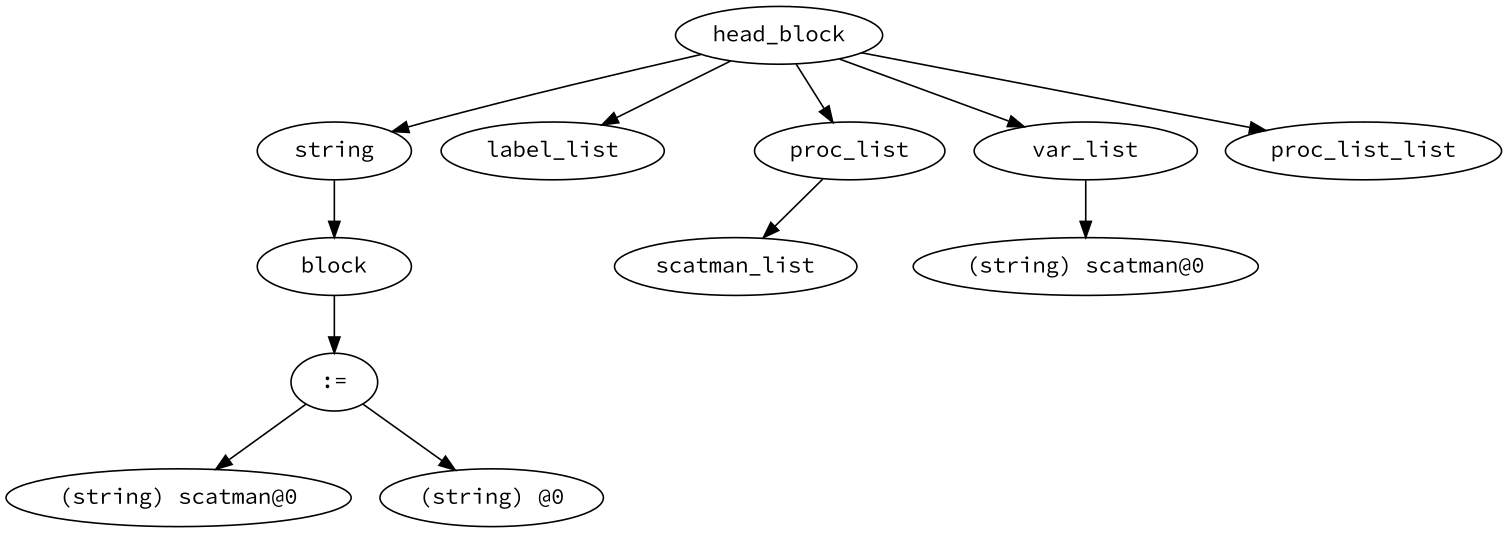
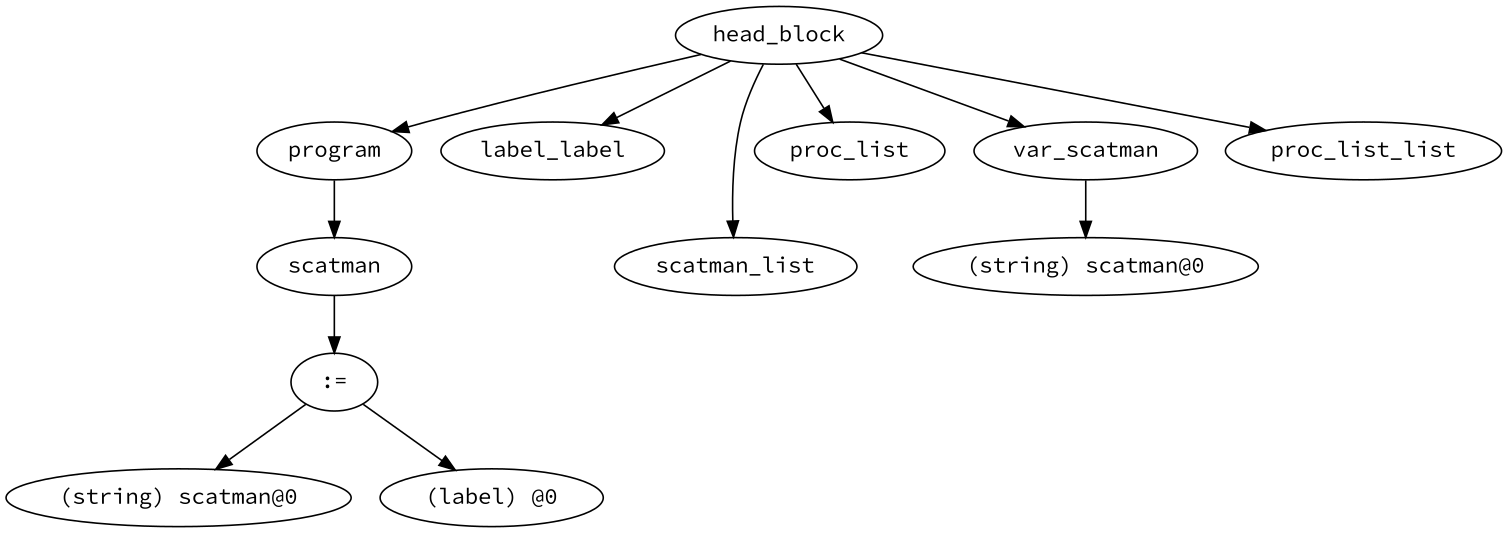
node "string": label "string" -> "program"
node "label_list": label "label_list" -> "label_label"
node "var_list": label "var_list" -> "var_scatman"
edge "proc_list" -> "scatman_list": now "head_block" -> "scatman_list"
node "block": label "block" -> "scatman"
node "(string) @0": label "(string) @0" -> "(label) @0"
